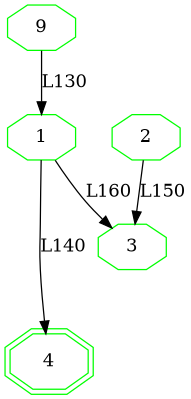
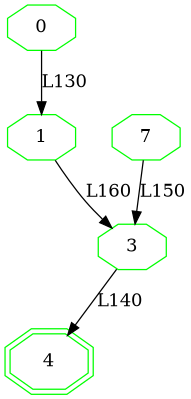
node "9": label "9" -> "0"
node "2": label "2" -> "7"
edge "1" -> "4": now "3" -> "4"
